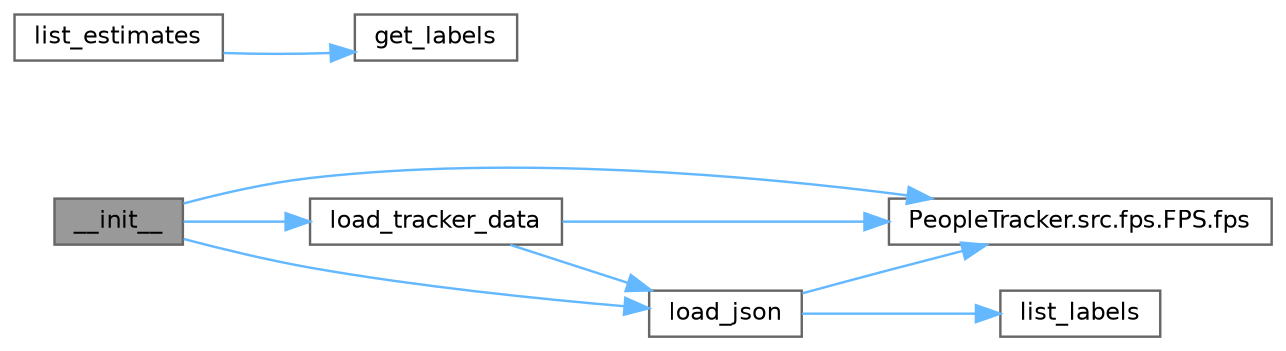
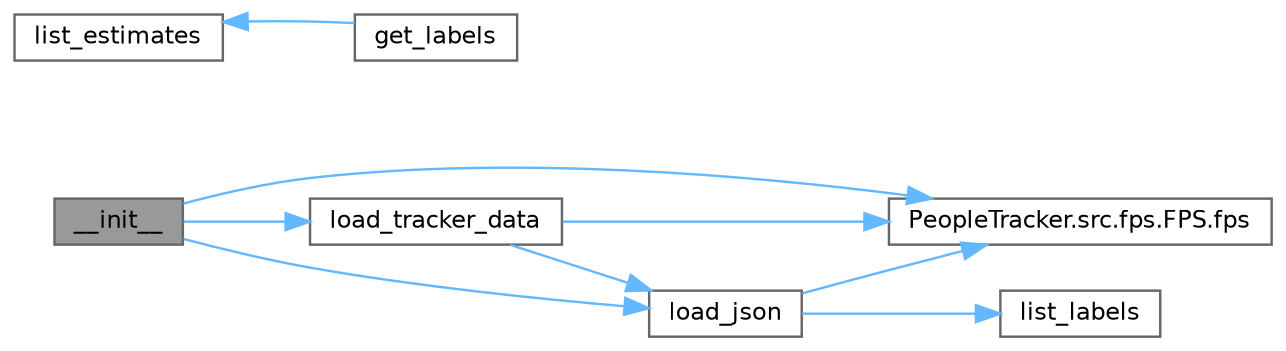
edge "list_estimates" -> "get_labels": reversed
